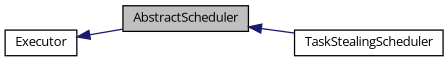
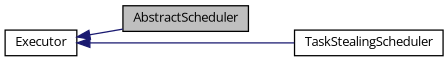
edge "TaskStealingScheduler" -> "AbstractScheduler": now "TaskStealingScheduler" -> "Executor"
